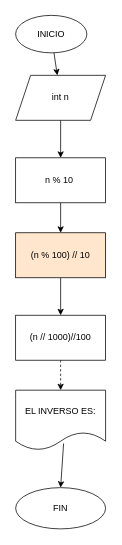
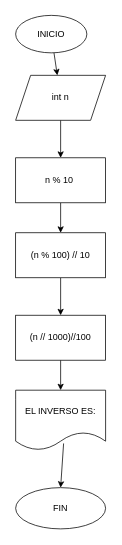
node "(n % 100) // 10": fillcolor #ffe6cc -> #ffffff
edge "(n // 1000)//100" -> "EL INVERSO ES:": style dashed -> solid
